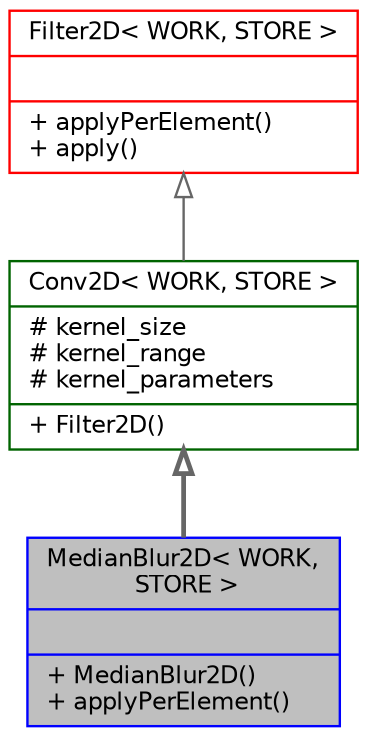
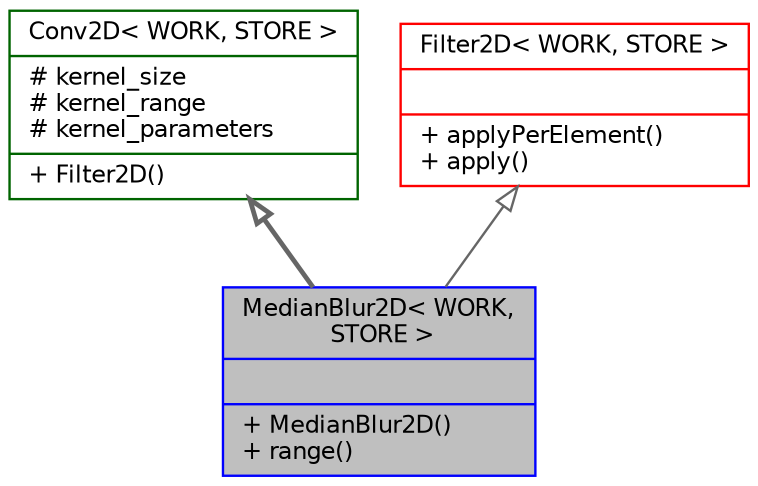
edge "Conv2D< WORK, STORE >" -> "Filter2D< WORK, STORE >": now "MedianBlur2D< WORK," -> "Filter2D< WORK, STORE >"
node "MedianBlur2D< WORK,": text "+ applyPerElement()" -> "+ range()"
